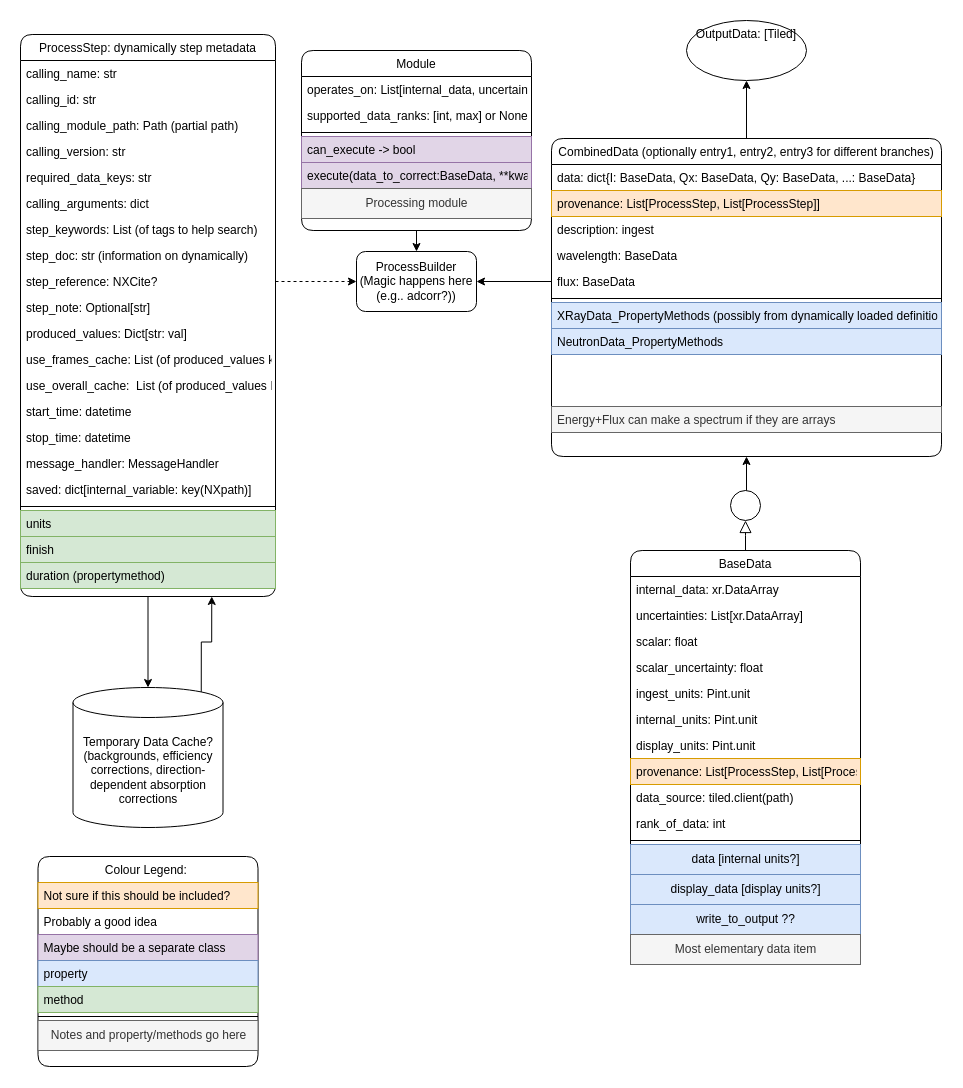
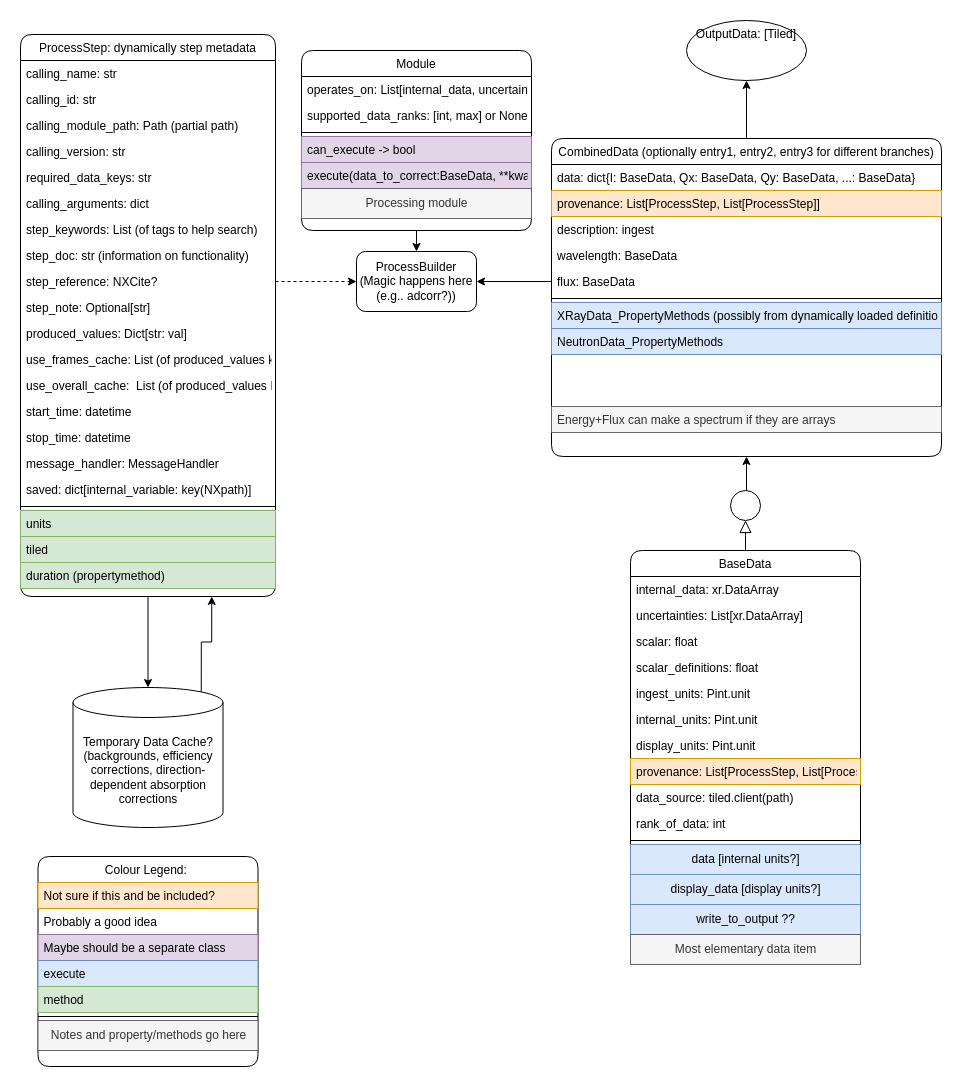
node "step_doc: str (information on dynamically)": label "step_doc: str (information on dynamically)" -> "step_doc: str (information on functionality)"
node "finish": label "finish" -> "tiled"
node "scalar_uncertainty: float": label "scalar_uncertainty: float" -> "scalar_definitions: float"
node "Not sure if this should be included?": label "Not sure if this should be included?" -> "Not sure if this and be included?"
node "property": label "property" -> "execute"
